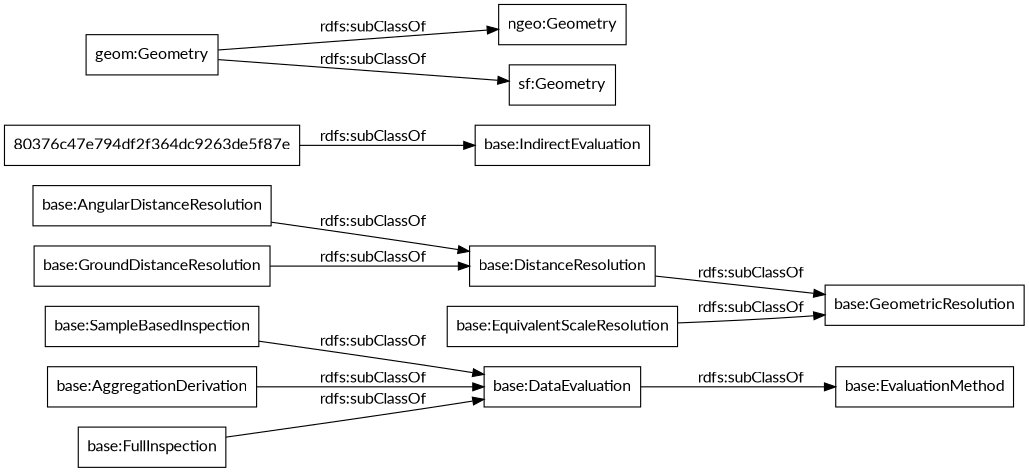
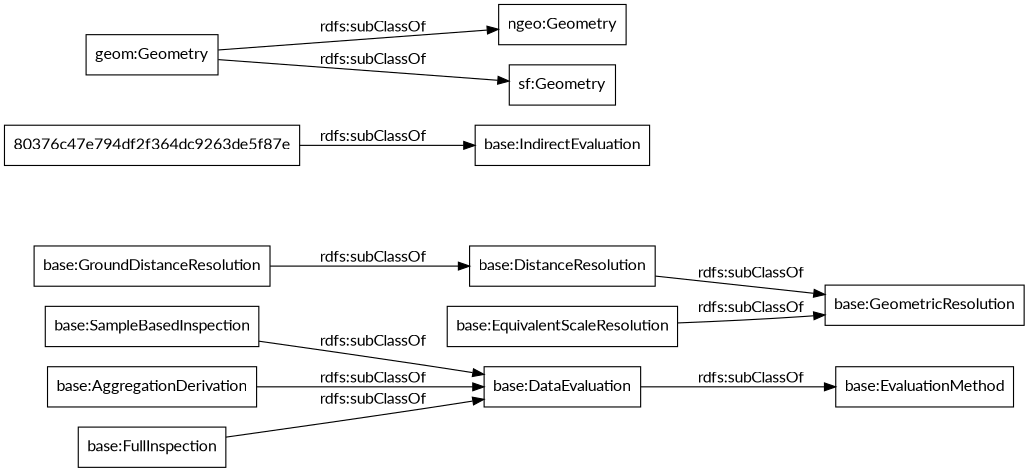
node "base:AngularDistanceResolution": removed
